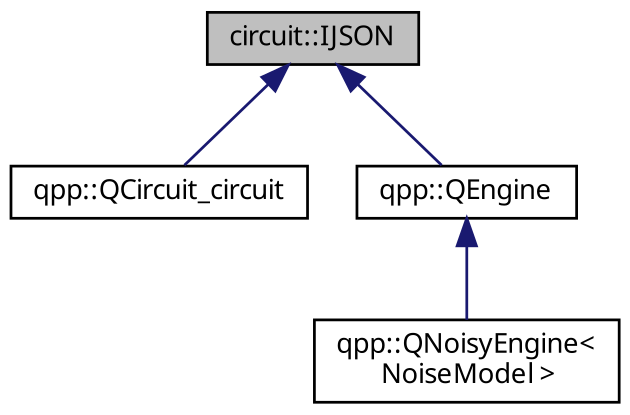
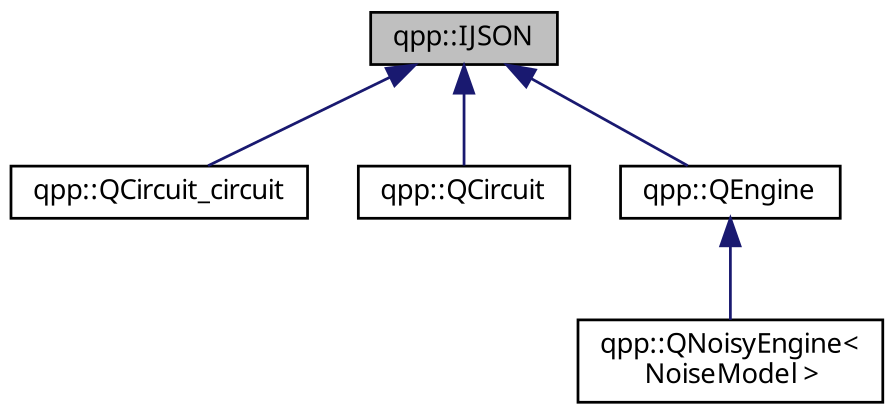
node "circuit::IJSON": label "circuit::IJSON" -> "qpp::IJSON"
node "qpp::QCircuit": added
